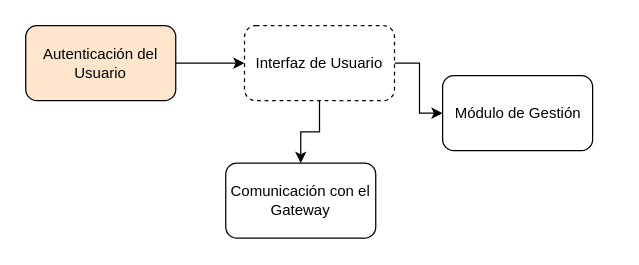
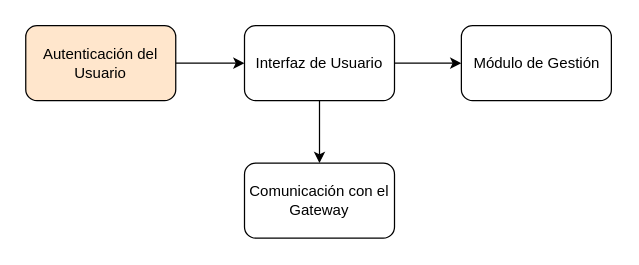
node "Interfaz de Usuario": style dashed -> solid
node "Módulo de Gestión": moved (518, 113) -> (536, 63)
node "Comunicación con el Gateway": moved (301, 201) -> (319, 201)
